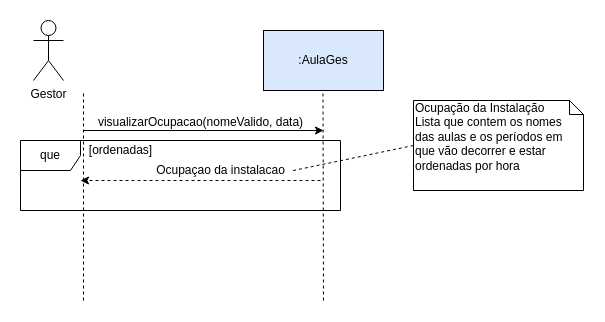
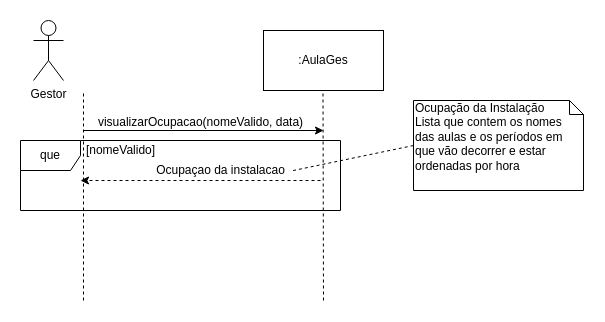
node ":AulaGes": fillcolor #dae8fc -> #ffffff
node "[ordenadas]": label "[ordenadas]" -> "[nomeValido]"
